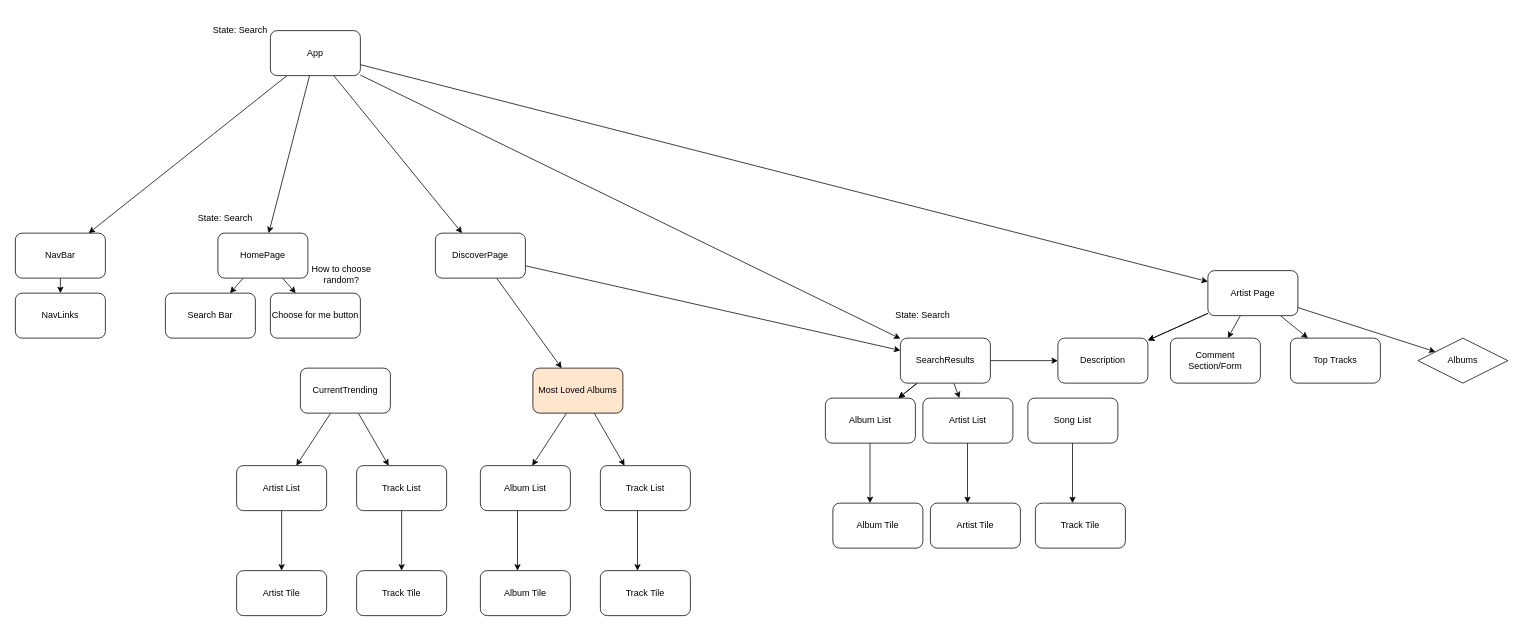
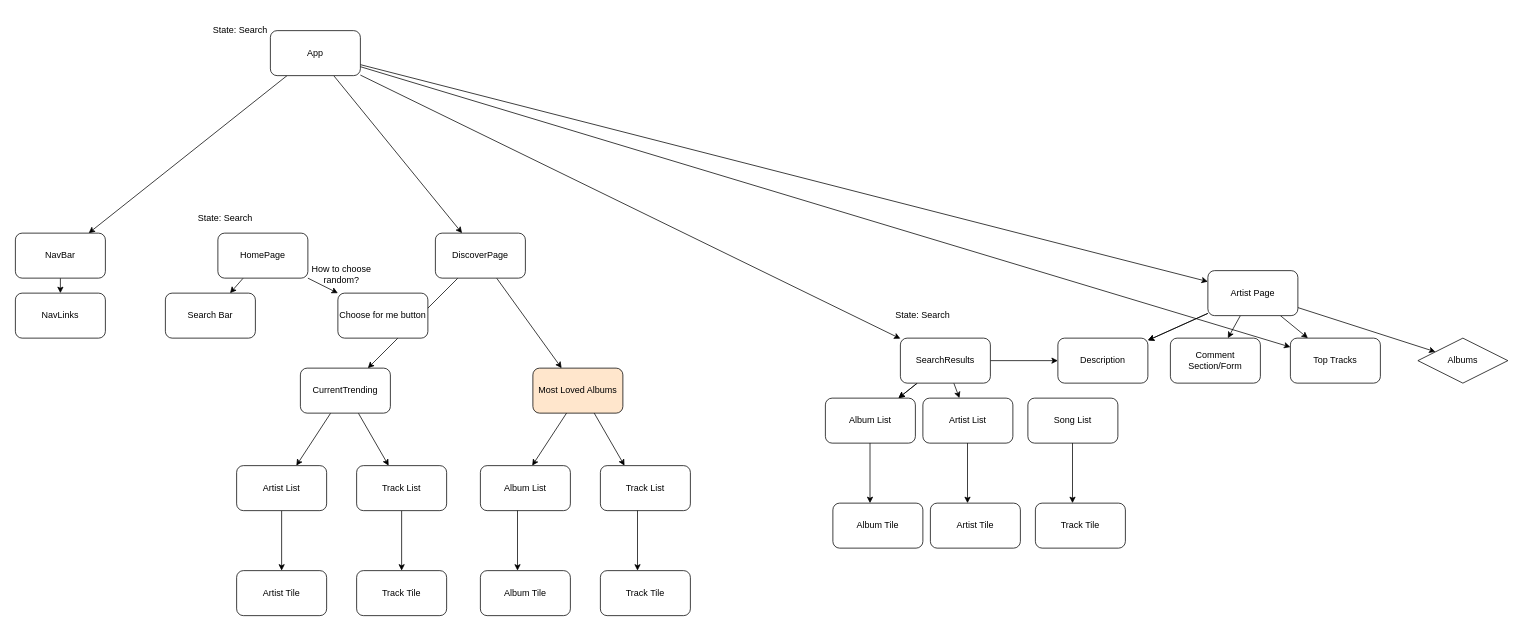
edge "App" -> "HomePage": now "App" -> "Top Tracks"
edge "DiscoverPage" -> "SearchResults": now "DiscoverPage" -> "CurrentTrending"
node "Choose for me button": moved (315, 315) -> (383, 315)
